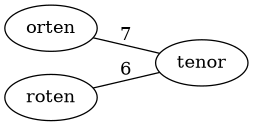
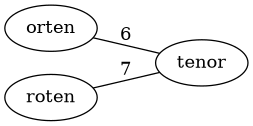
edge "orten" -- "tenor": label "7" -> "6"
edge "tenor" -- "roten": label "6" -> "7"
